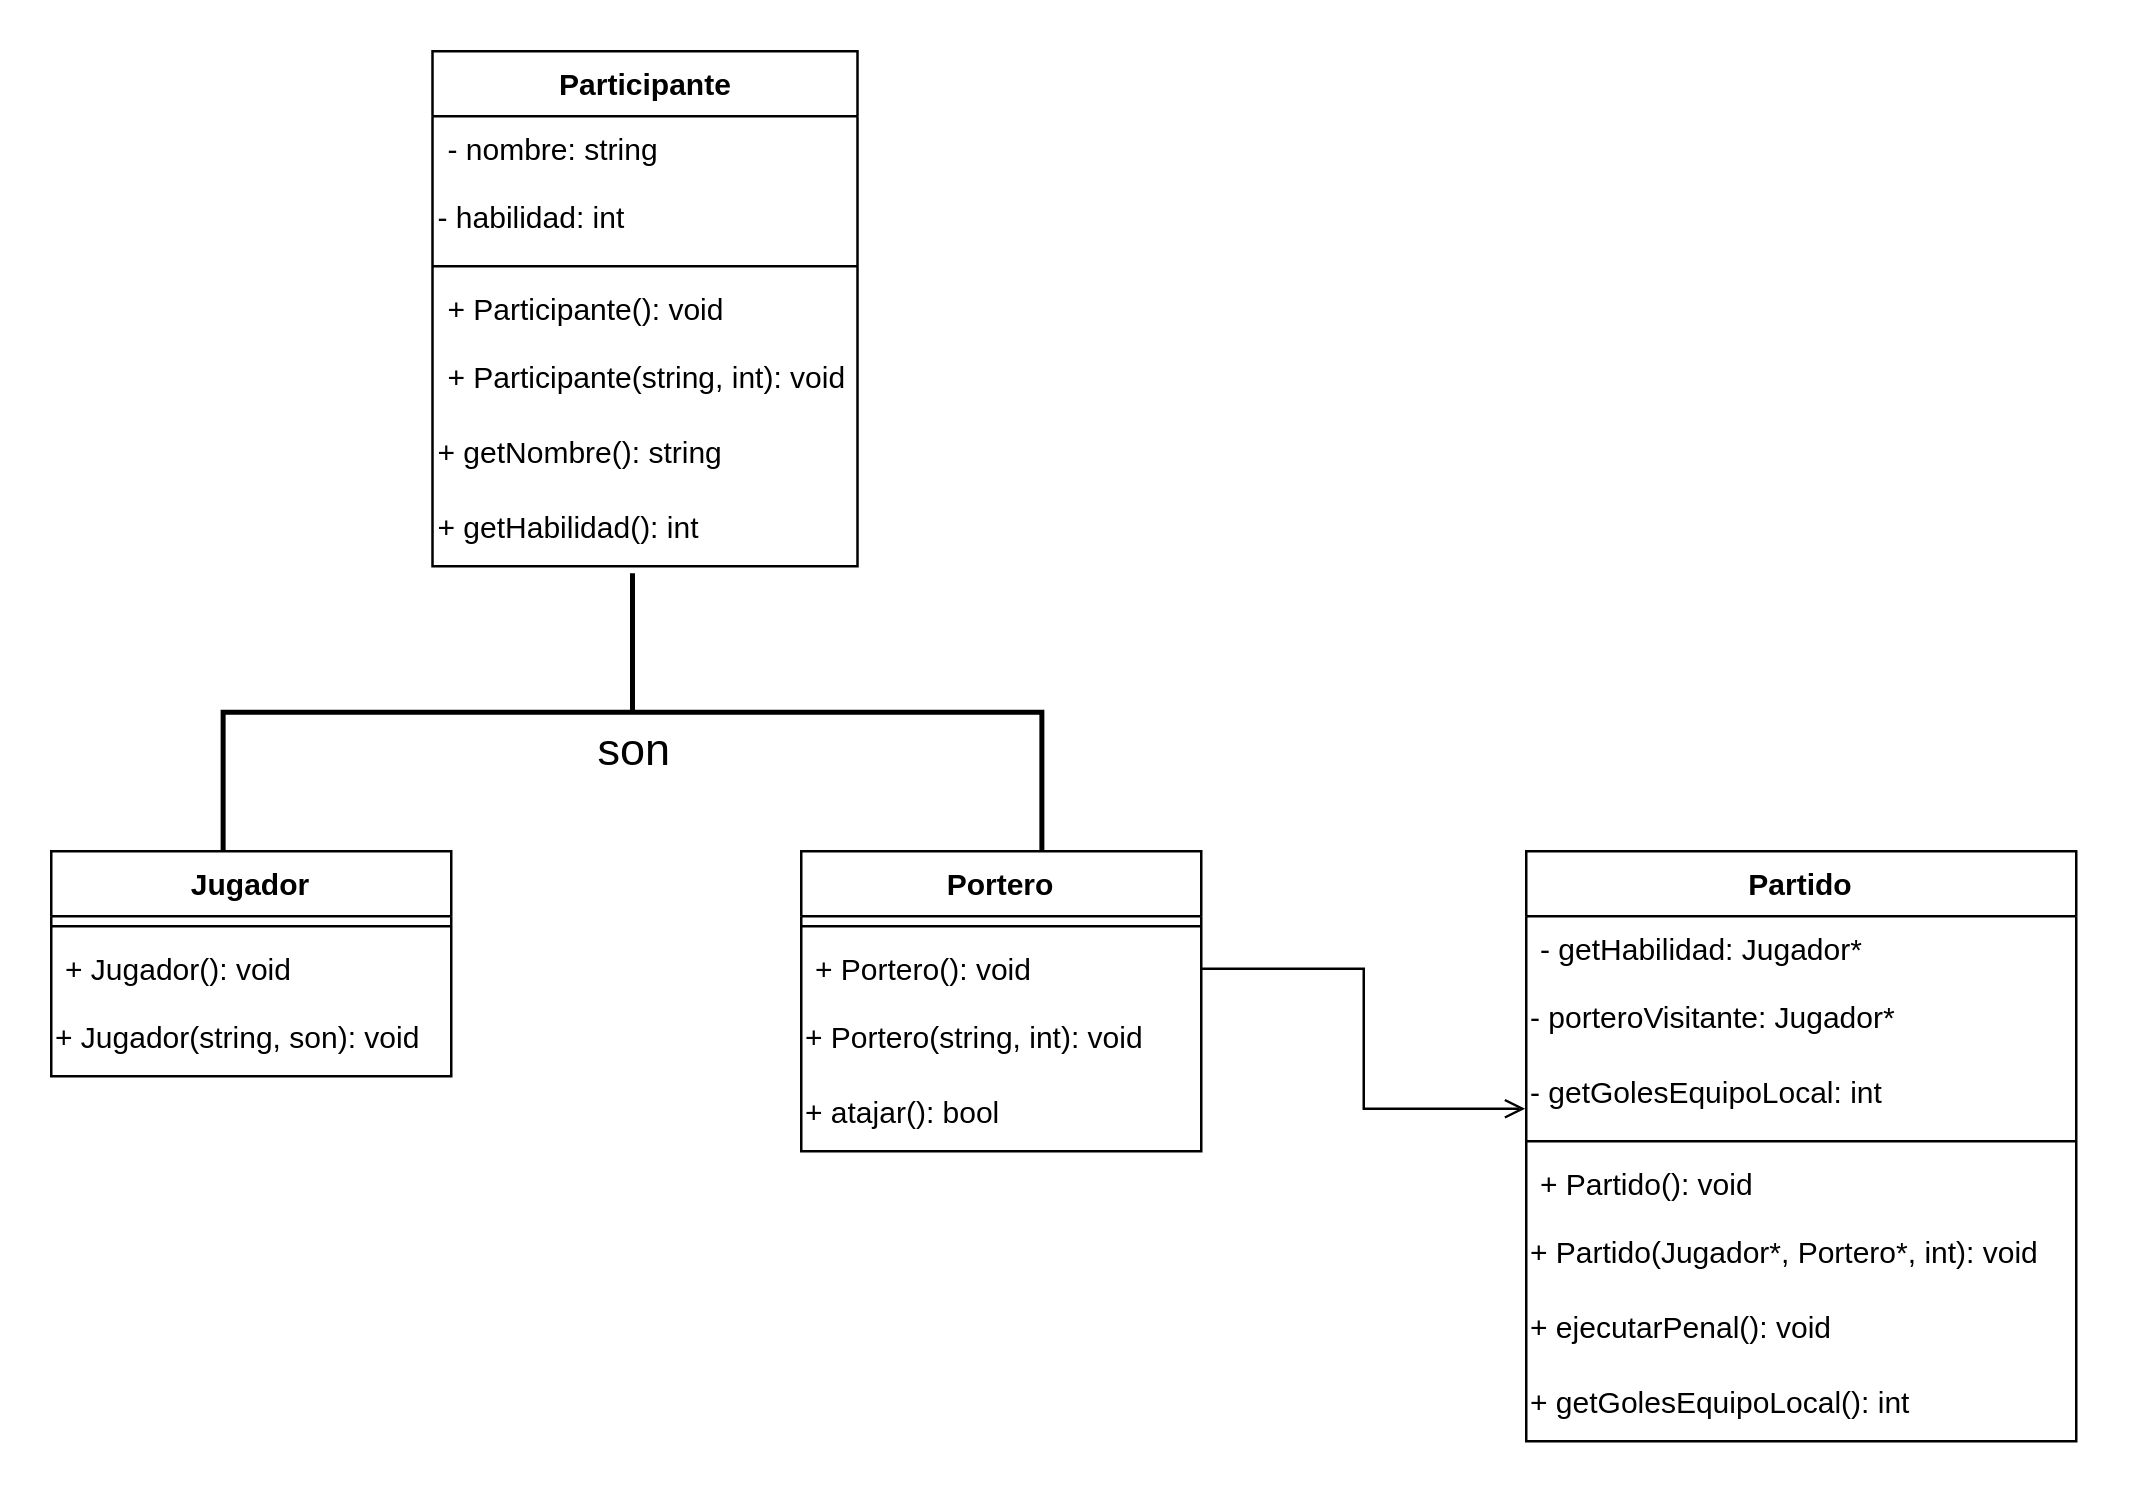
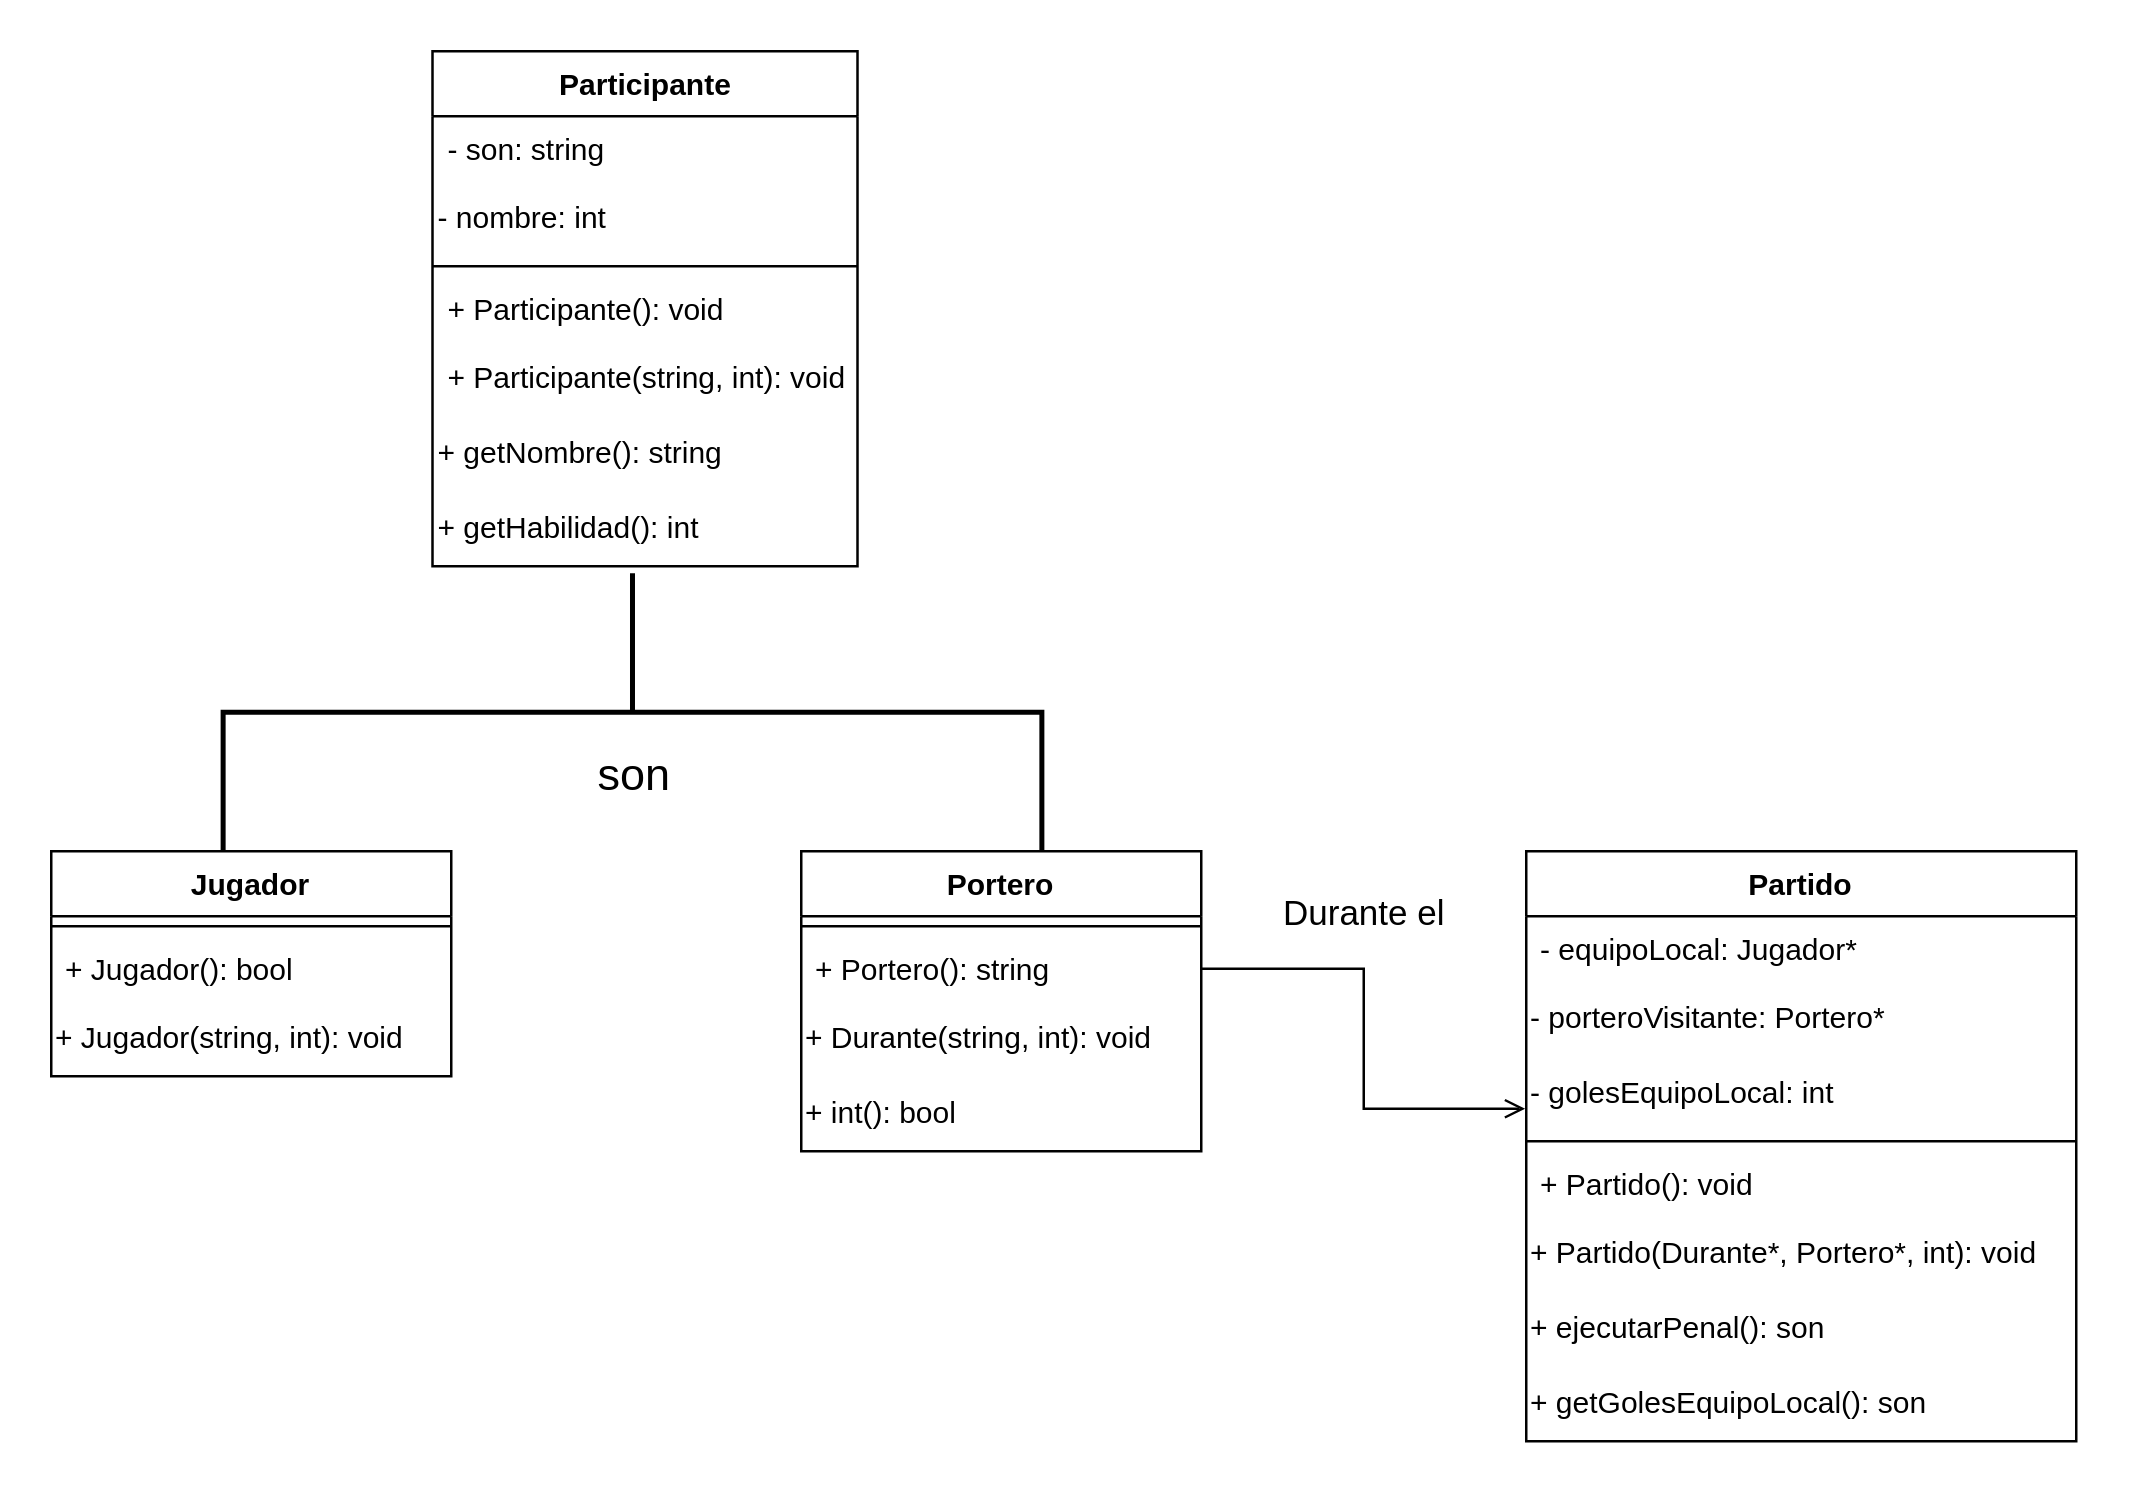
node "- nombre: string": label "- nombre: string" -> "- son: string"
node "- habilidad: int": label "- habilidad: int" -> "- nombre: int"
node "son": moved (633, 751) -> (633, 776)
node "Durante el": added
node "- getHabilidad: Jugador*": label "- getHabilidad: Jugador*" -> "- equipoLocal: Jugador*"
node "+ Jugador(): void": label "+ Jugador(): void" -> "+ Jugador(): bool"
node "+ Portero(): void": label "+ Portero(): void" -> "+ Portero(): string"
node "- porteroVisitante: Jugador*": label "- porteroVisitante: Jugador*" -> "- porteroVisitante: Portero*"
node "+ Jugador(string, son): void": label "+ Jugador(string, son): void" -> "+ Jugador(string, int): void"
node "+ Portero(string, int): void": label "+ Portero(string, int): void" -> "+ Durante(string, int): void"
node "- getGolesEquipoLocal: int": label "- getGolesEquipoLocal: int" -> "- golesEquipoLocal: int"
node "+ atajar(): bool": label "+ atajar(): bool" -> "+ int(): bool"
node "+ Partido(Jugador*, Portero*, int): void": label "+ Partido(Jugador*, Portero*, int): void" -> "+ Partido(Durante*, Portero*, int): void"
node "+ ejecutarPenal(): void": label "+ ejecutarPenal(): void" -> "+ ejecutarPenal(): son"
node "+ getGolesEquipoLocal(): int": label "+ getGolesEquipoLocal(): int" -> "+ getGolesEquipoLocal(): son"
